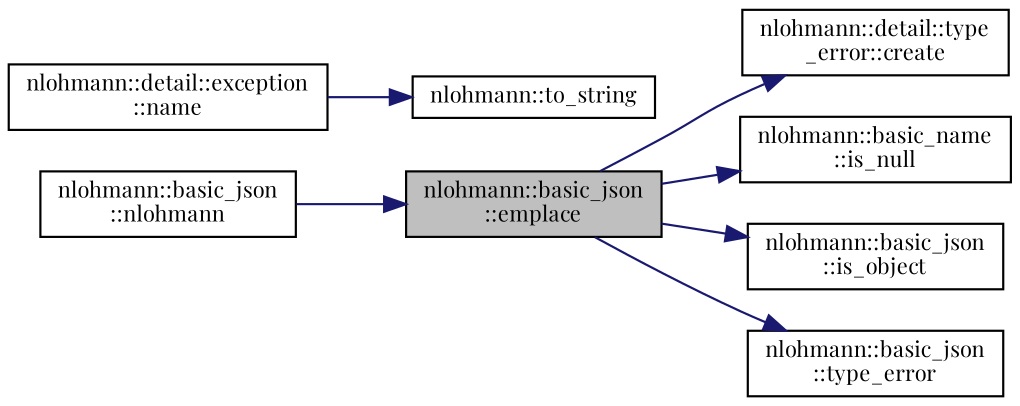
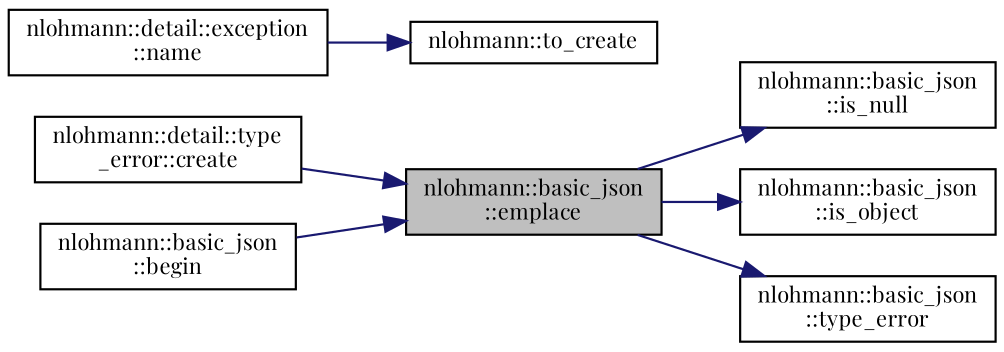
node "nlohmann::to_string": label "nlohmann::to_string" -> "nlohmann::to_create"
edge "nlohmann::basic_json ::emplace" -> "nlohmann::detail::type _error::create": reversed
node "nlohmann::basic_name ::is_null": label "nlohmann::basic_name ::is_null" -> "nlohmann::basic_json ::is_null"
node "nlohmann::basic_json ::nlohmann": label "nlohmann::basic_json ::nlohmann" -> "nlohmann::basic_json ::begin"
